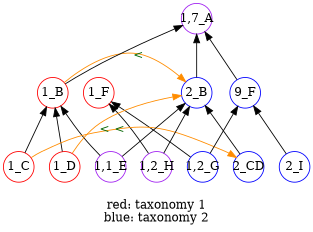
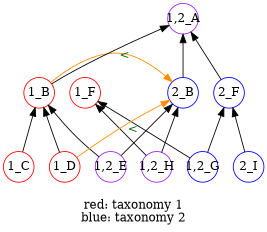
node "1,7_A": label "1,7_A" -> "1,2_A"
node "9_F": label "9_F" -> "2_F"
node "1,1_E": label "1,1_E" -> "1,2_E"
node "2_CD": removed
